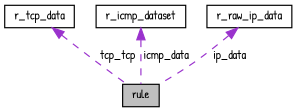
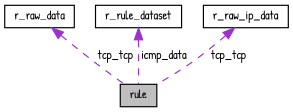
node "r_tcp_data": label "r_tcp_data" -> "r_raw_data"
node "r_icmp_dataset": label "r_icmp_dataset" -> "r_rule_dataset"
edge "rule" -> "r_raw_ip_data": label " ip_data" -> " tcp_tcp"
